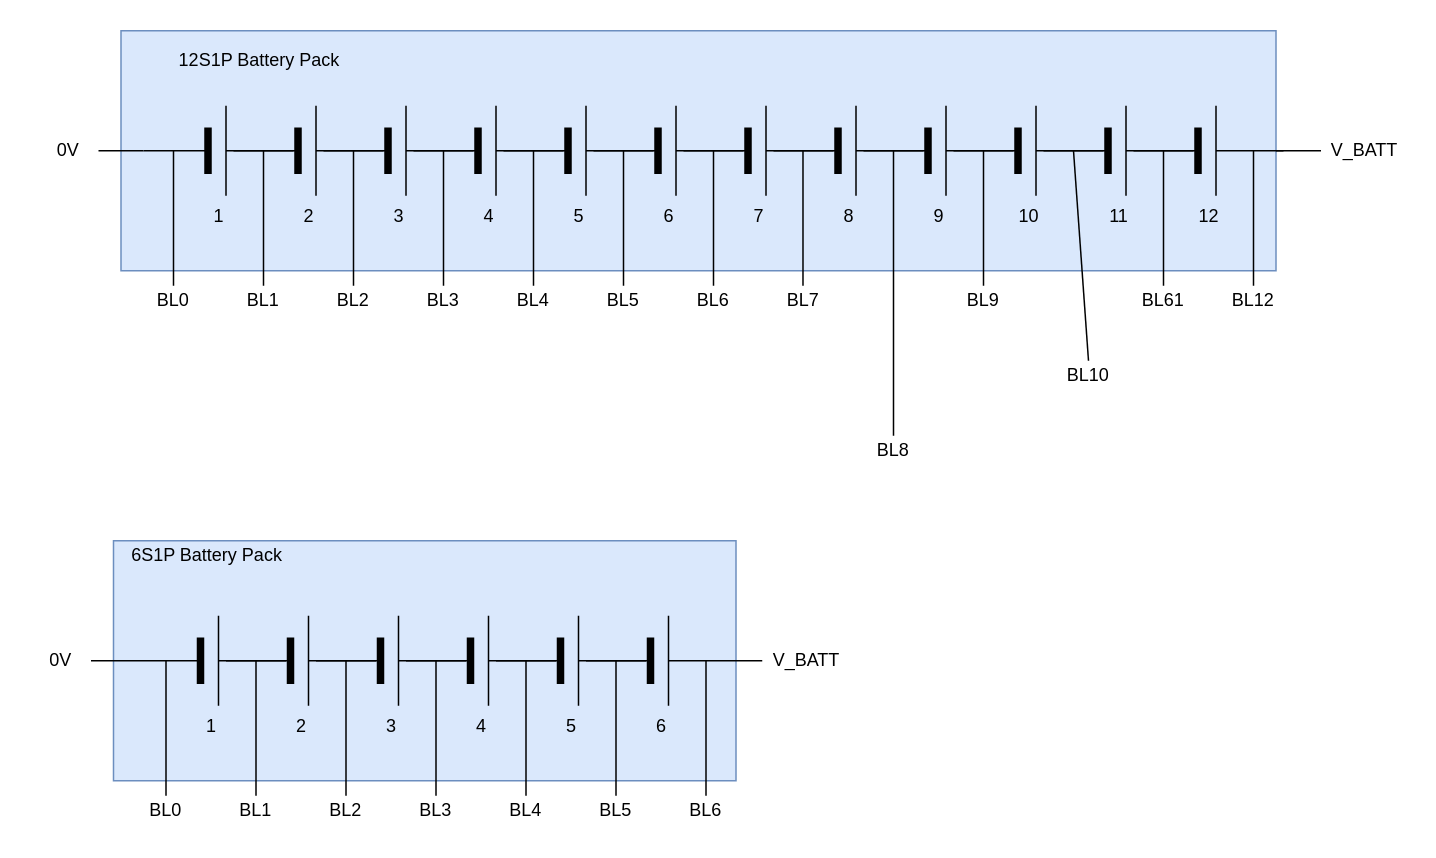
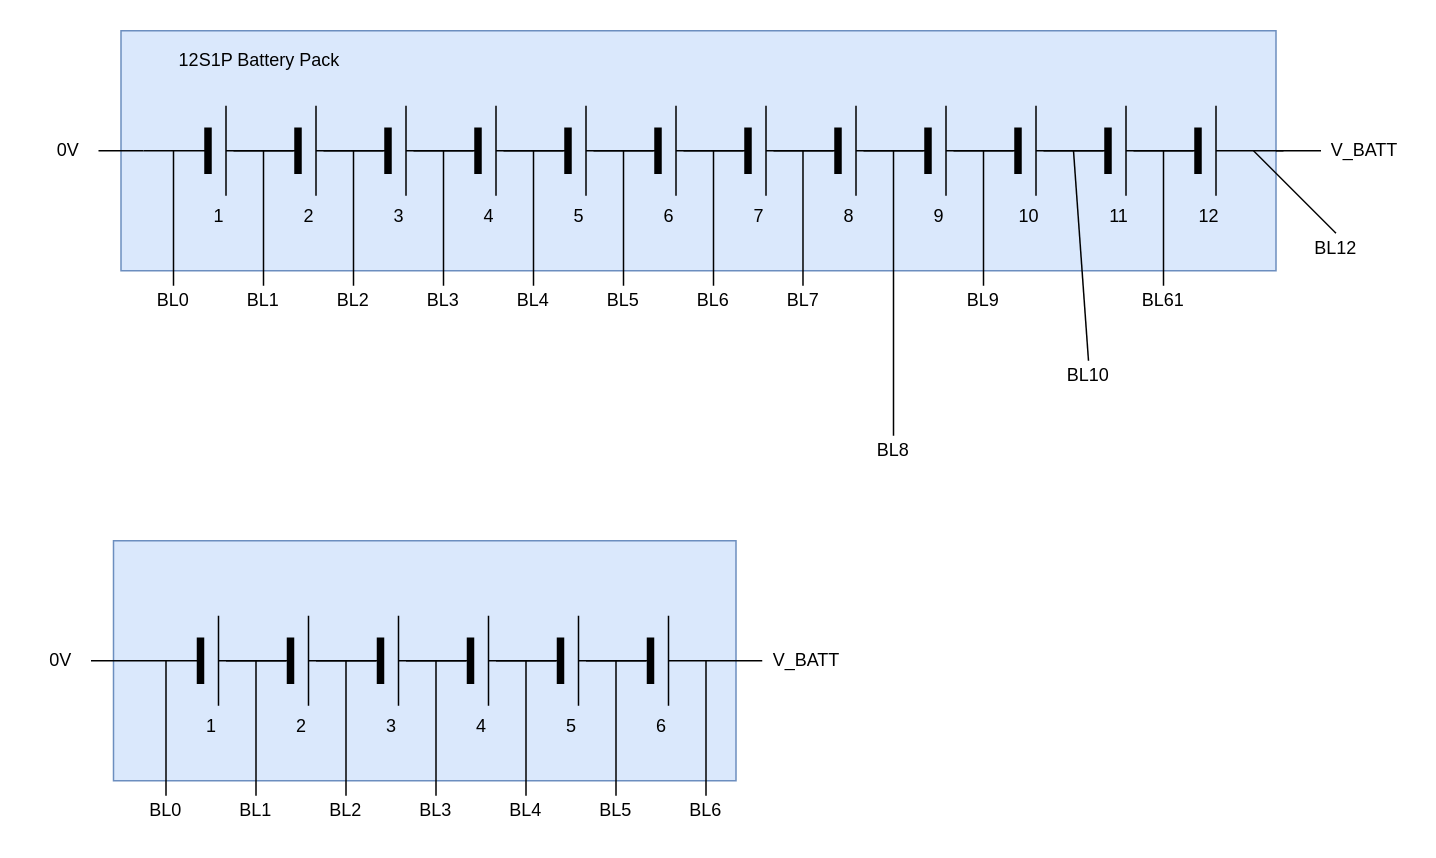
node "BL12": moved (1253, 301) -> (1336, 248)
node "6S1P Battery Pack": removed
